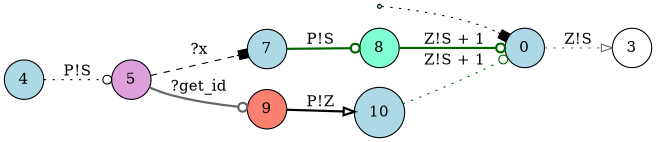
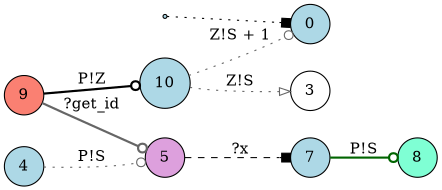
edge "8" -> "0": removed, label "Z!S + 1"
edge "0" -> "3": now "10" -> "3"
edge "4" -> "5": color black -> gray40
edge "10" -> "0": color darkgreen -> gray40
edge "5" -> "9": reversed
edge "9" -> "10": arrowhead onormal -> odot
